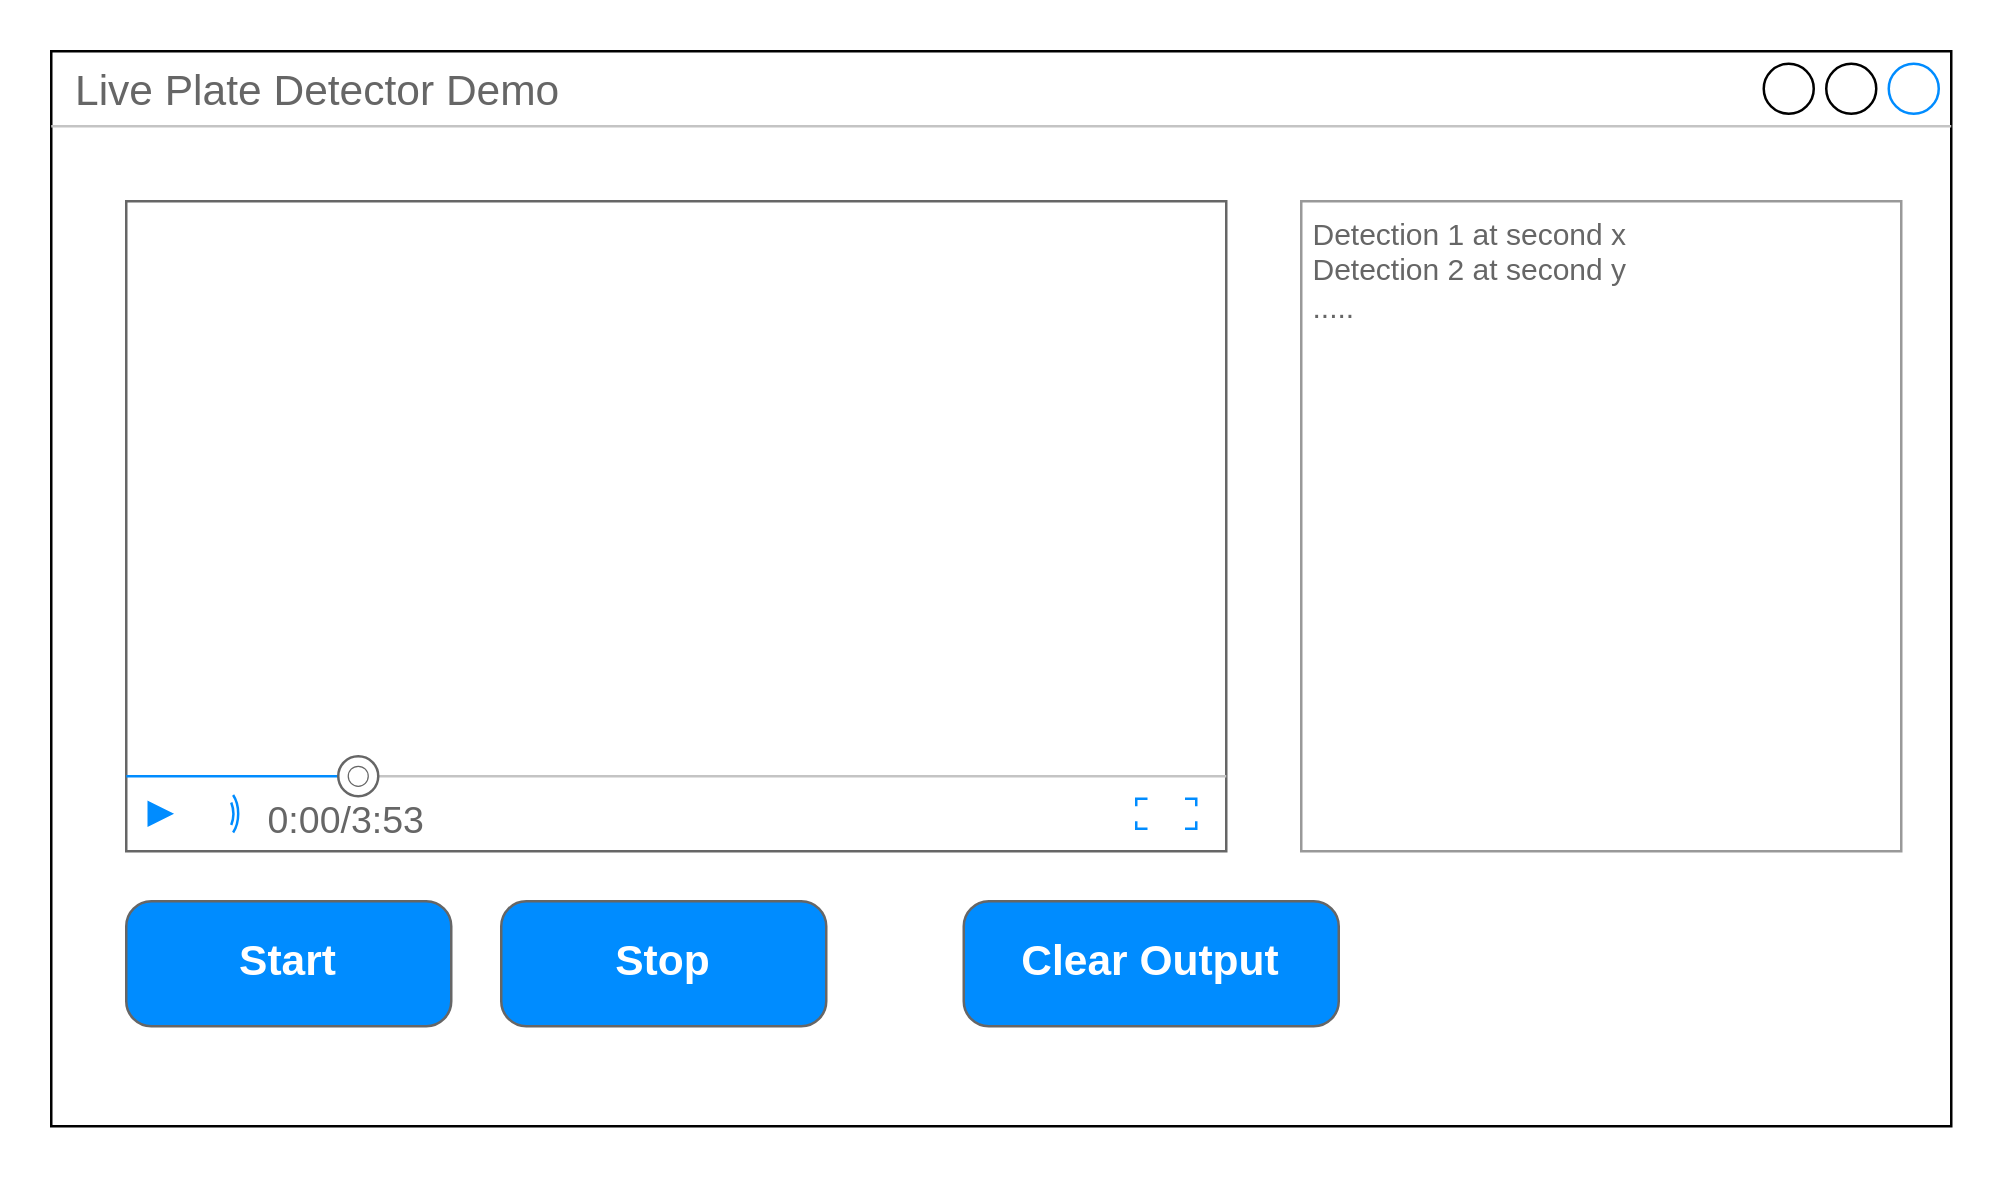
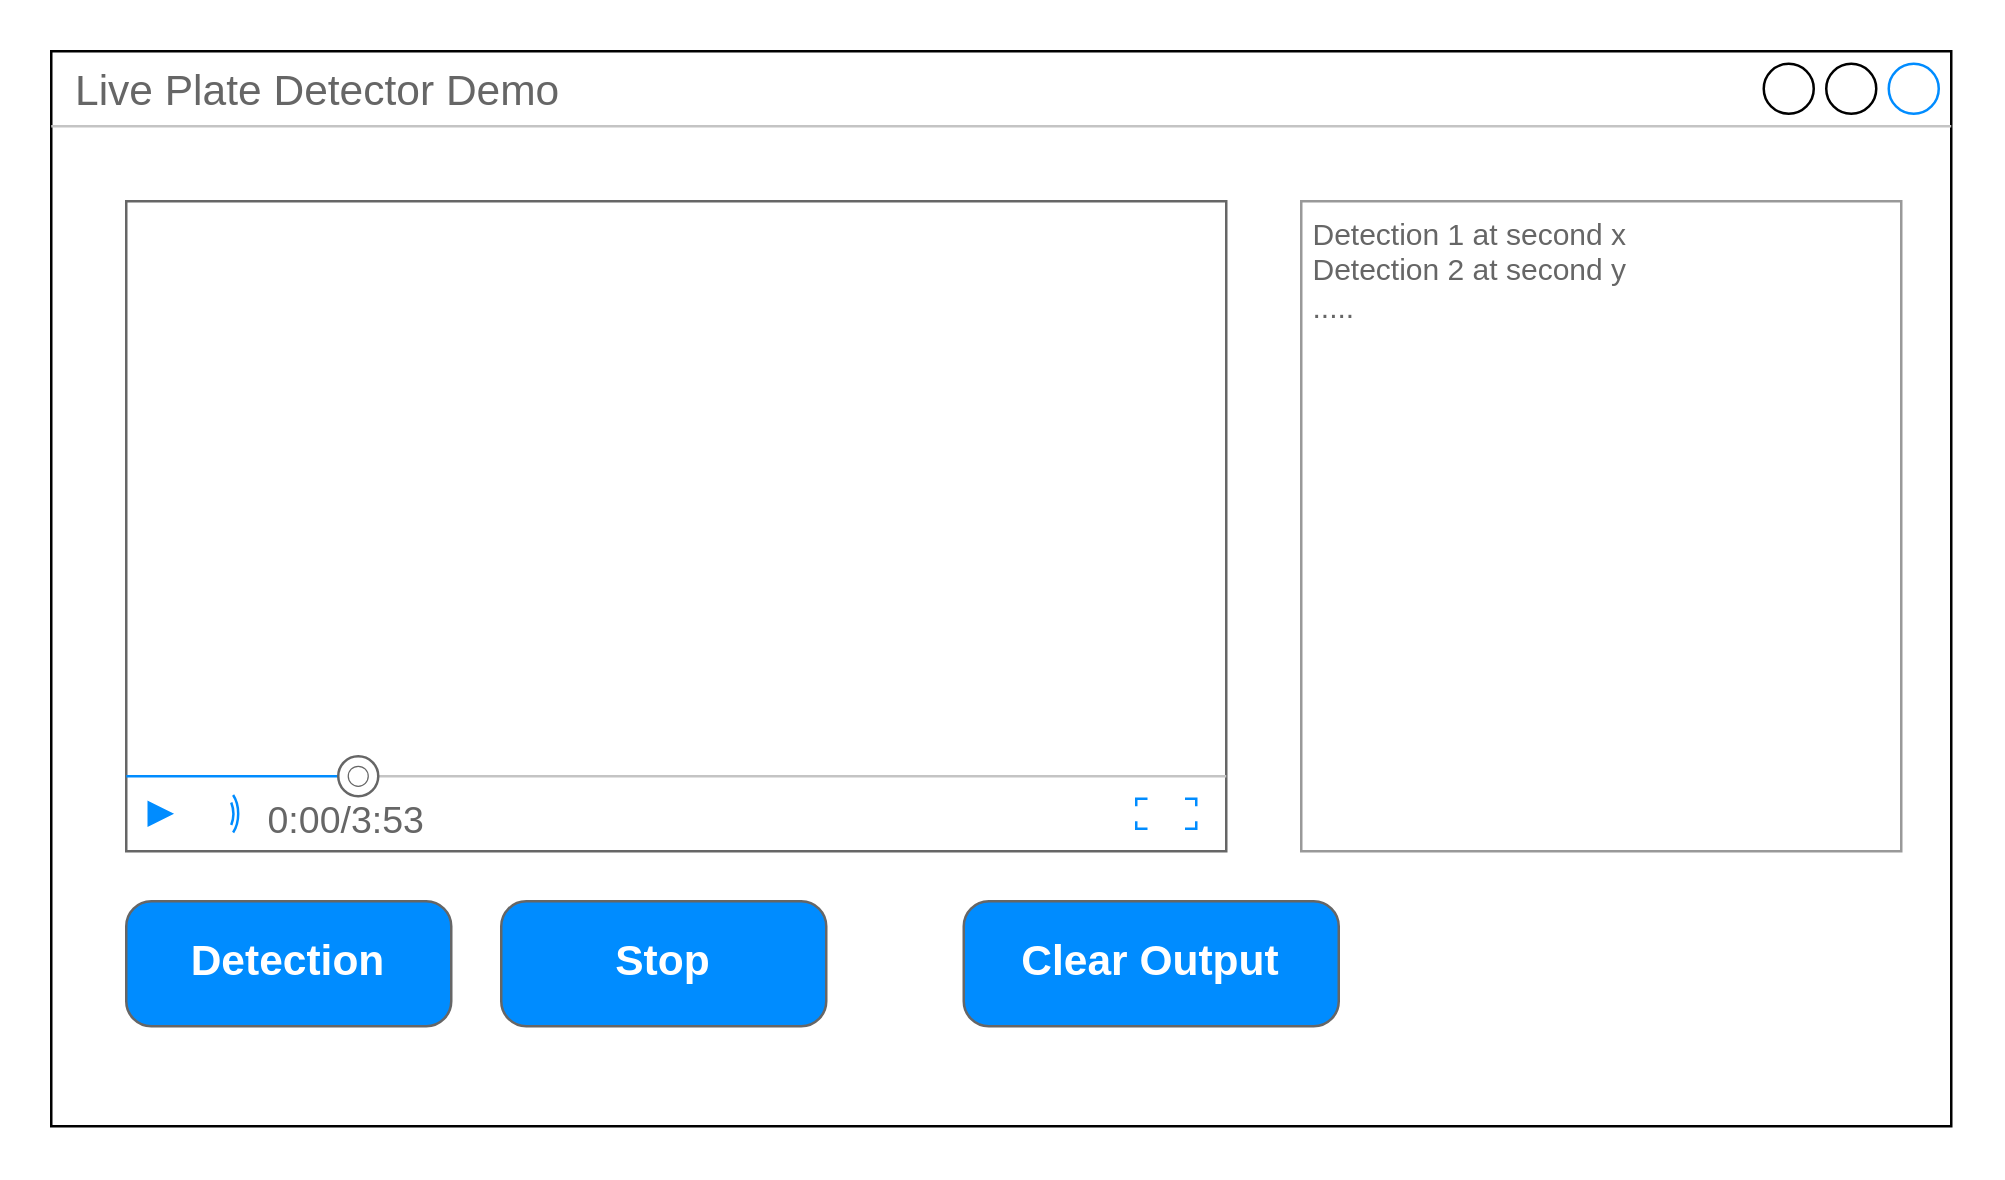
node "Start": label "Start" -> "Detection"
